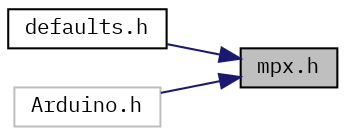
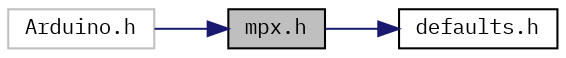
edge "defaults.h" -> "mpx.h": reversed
